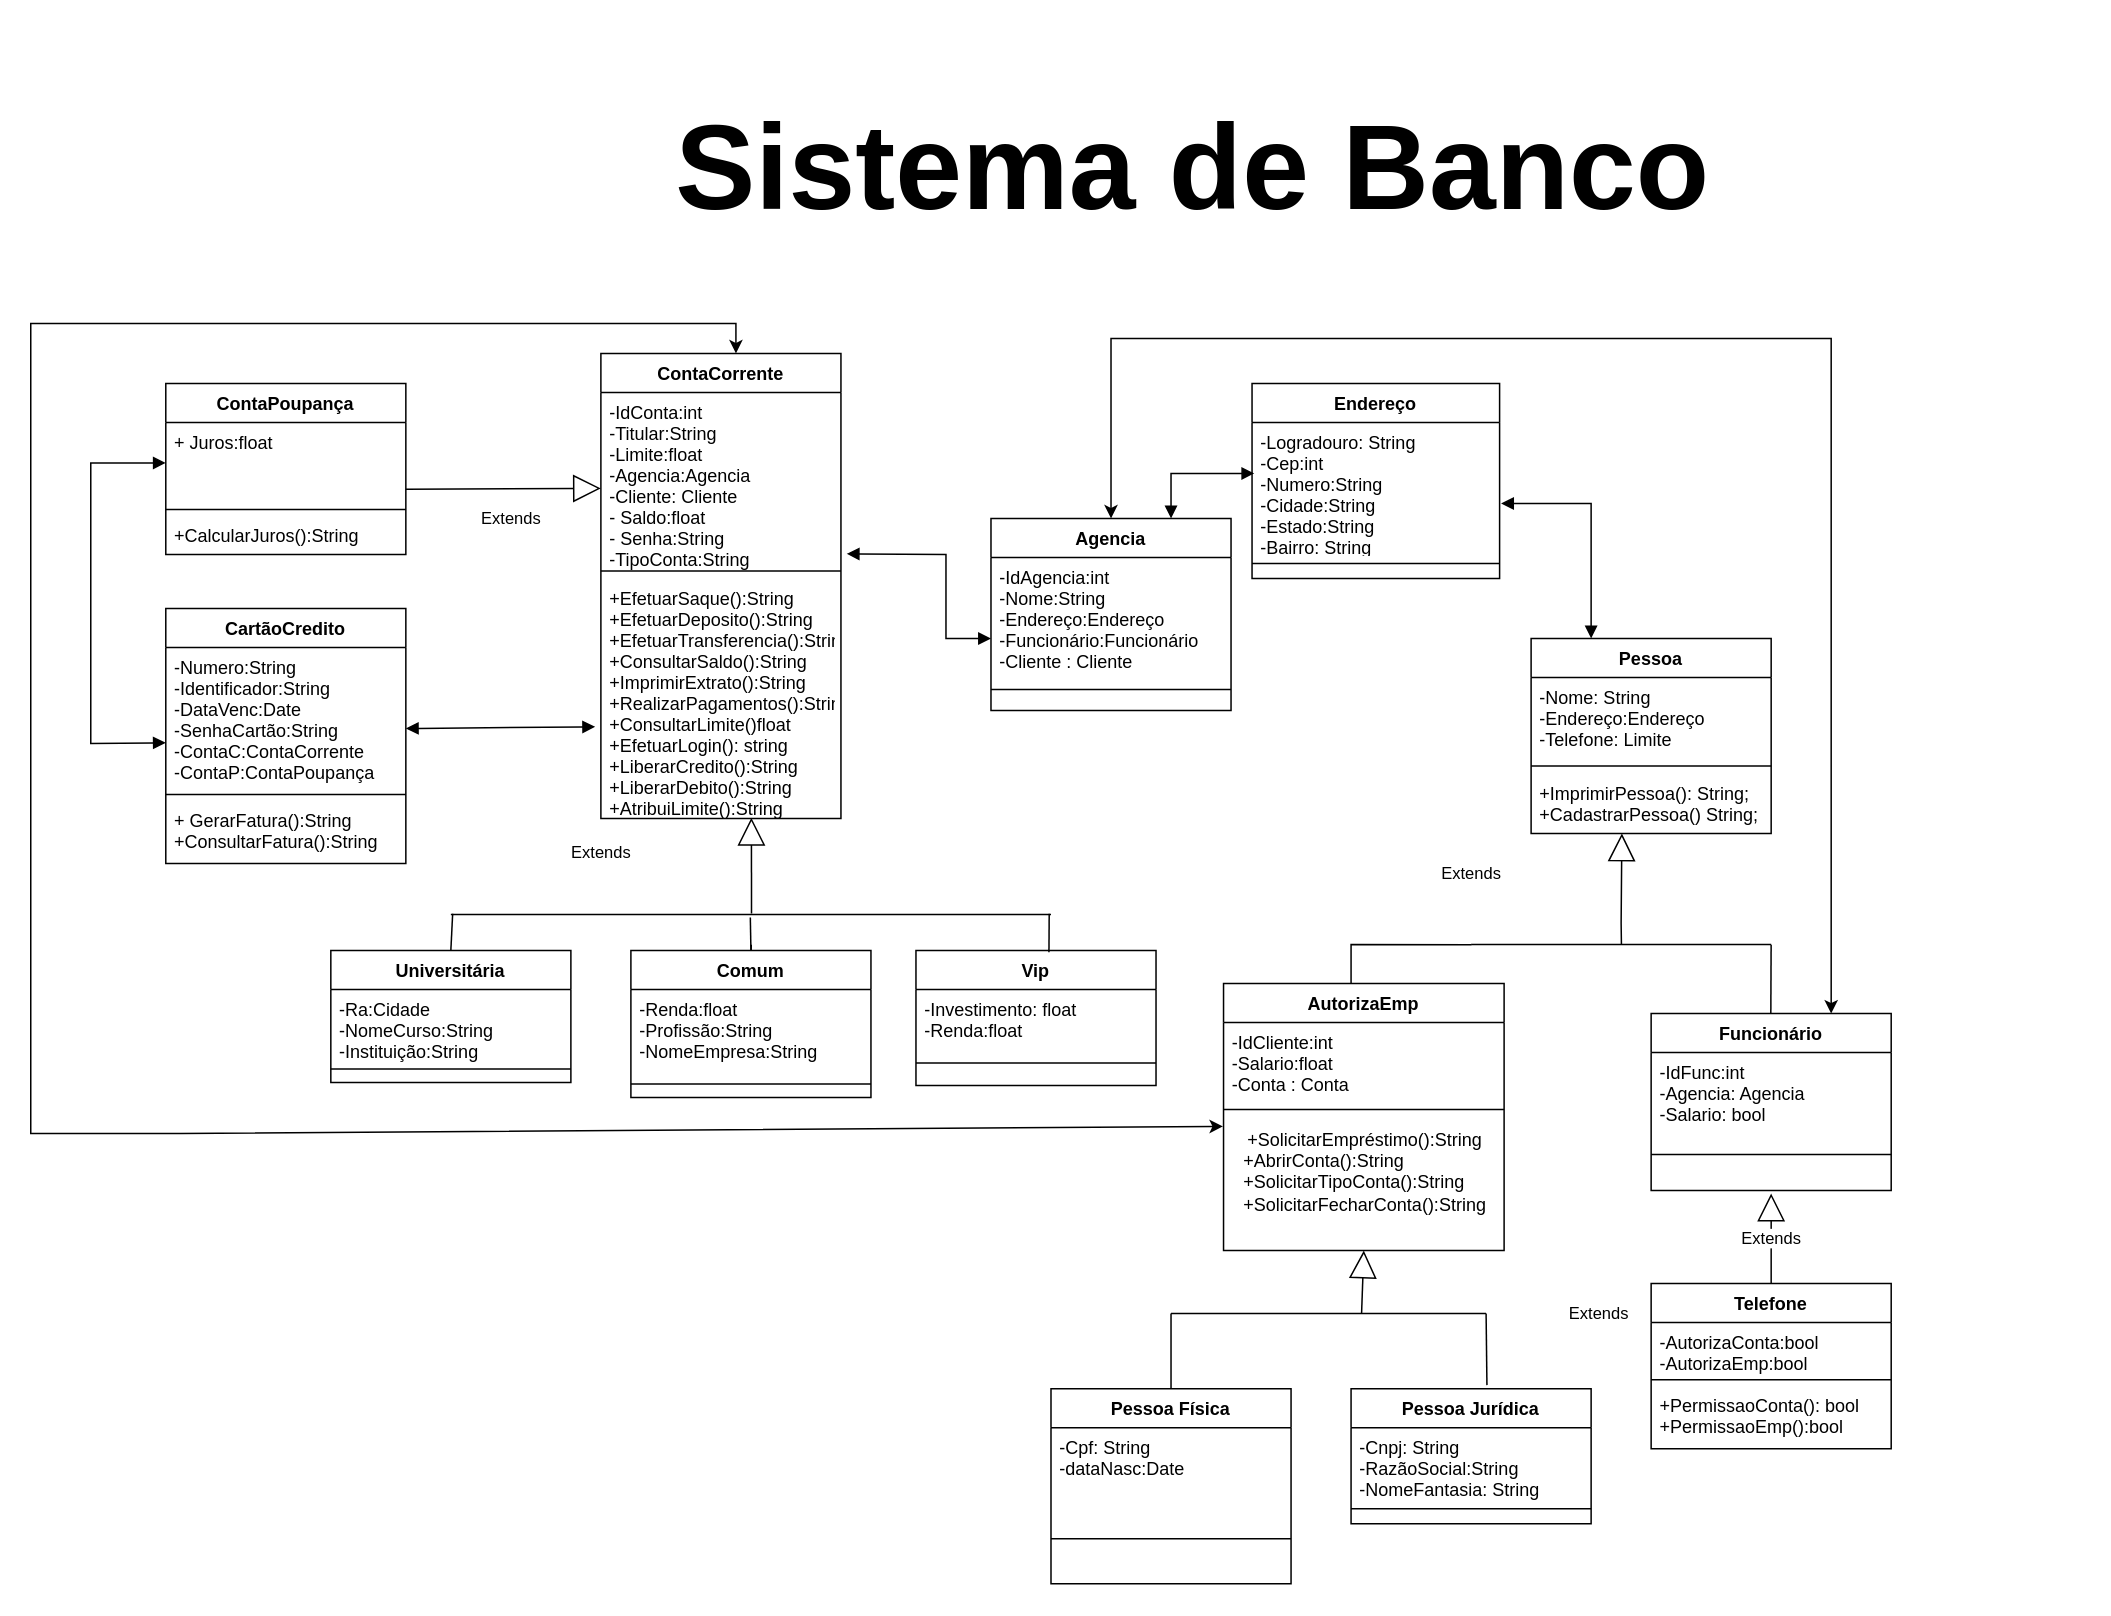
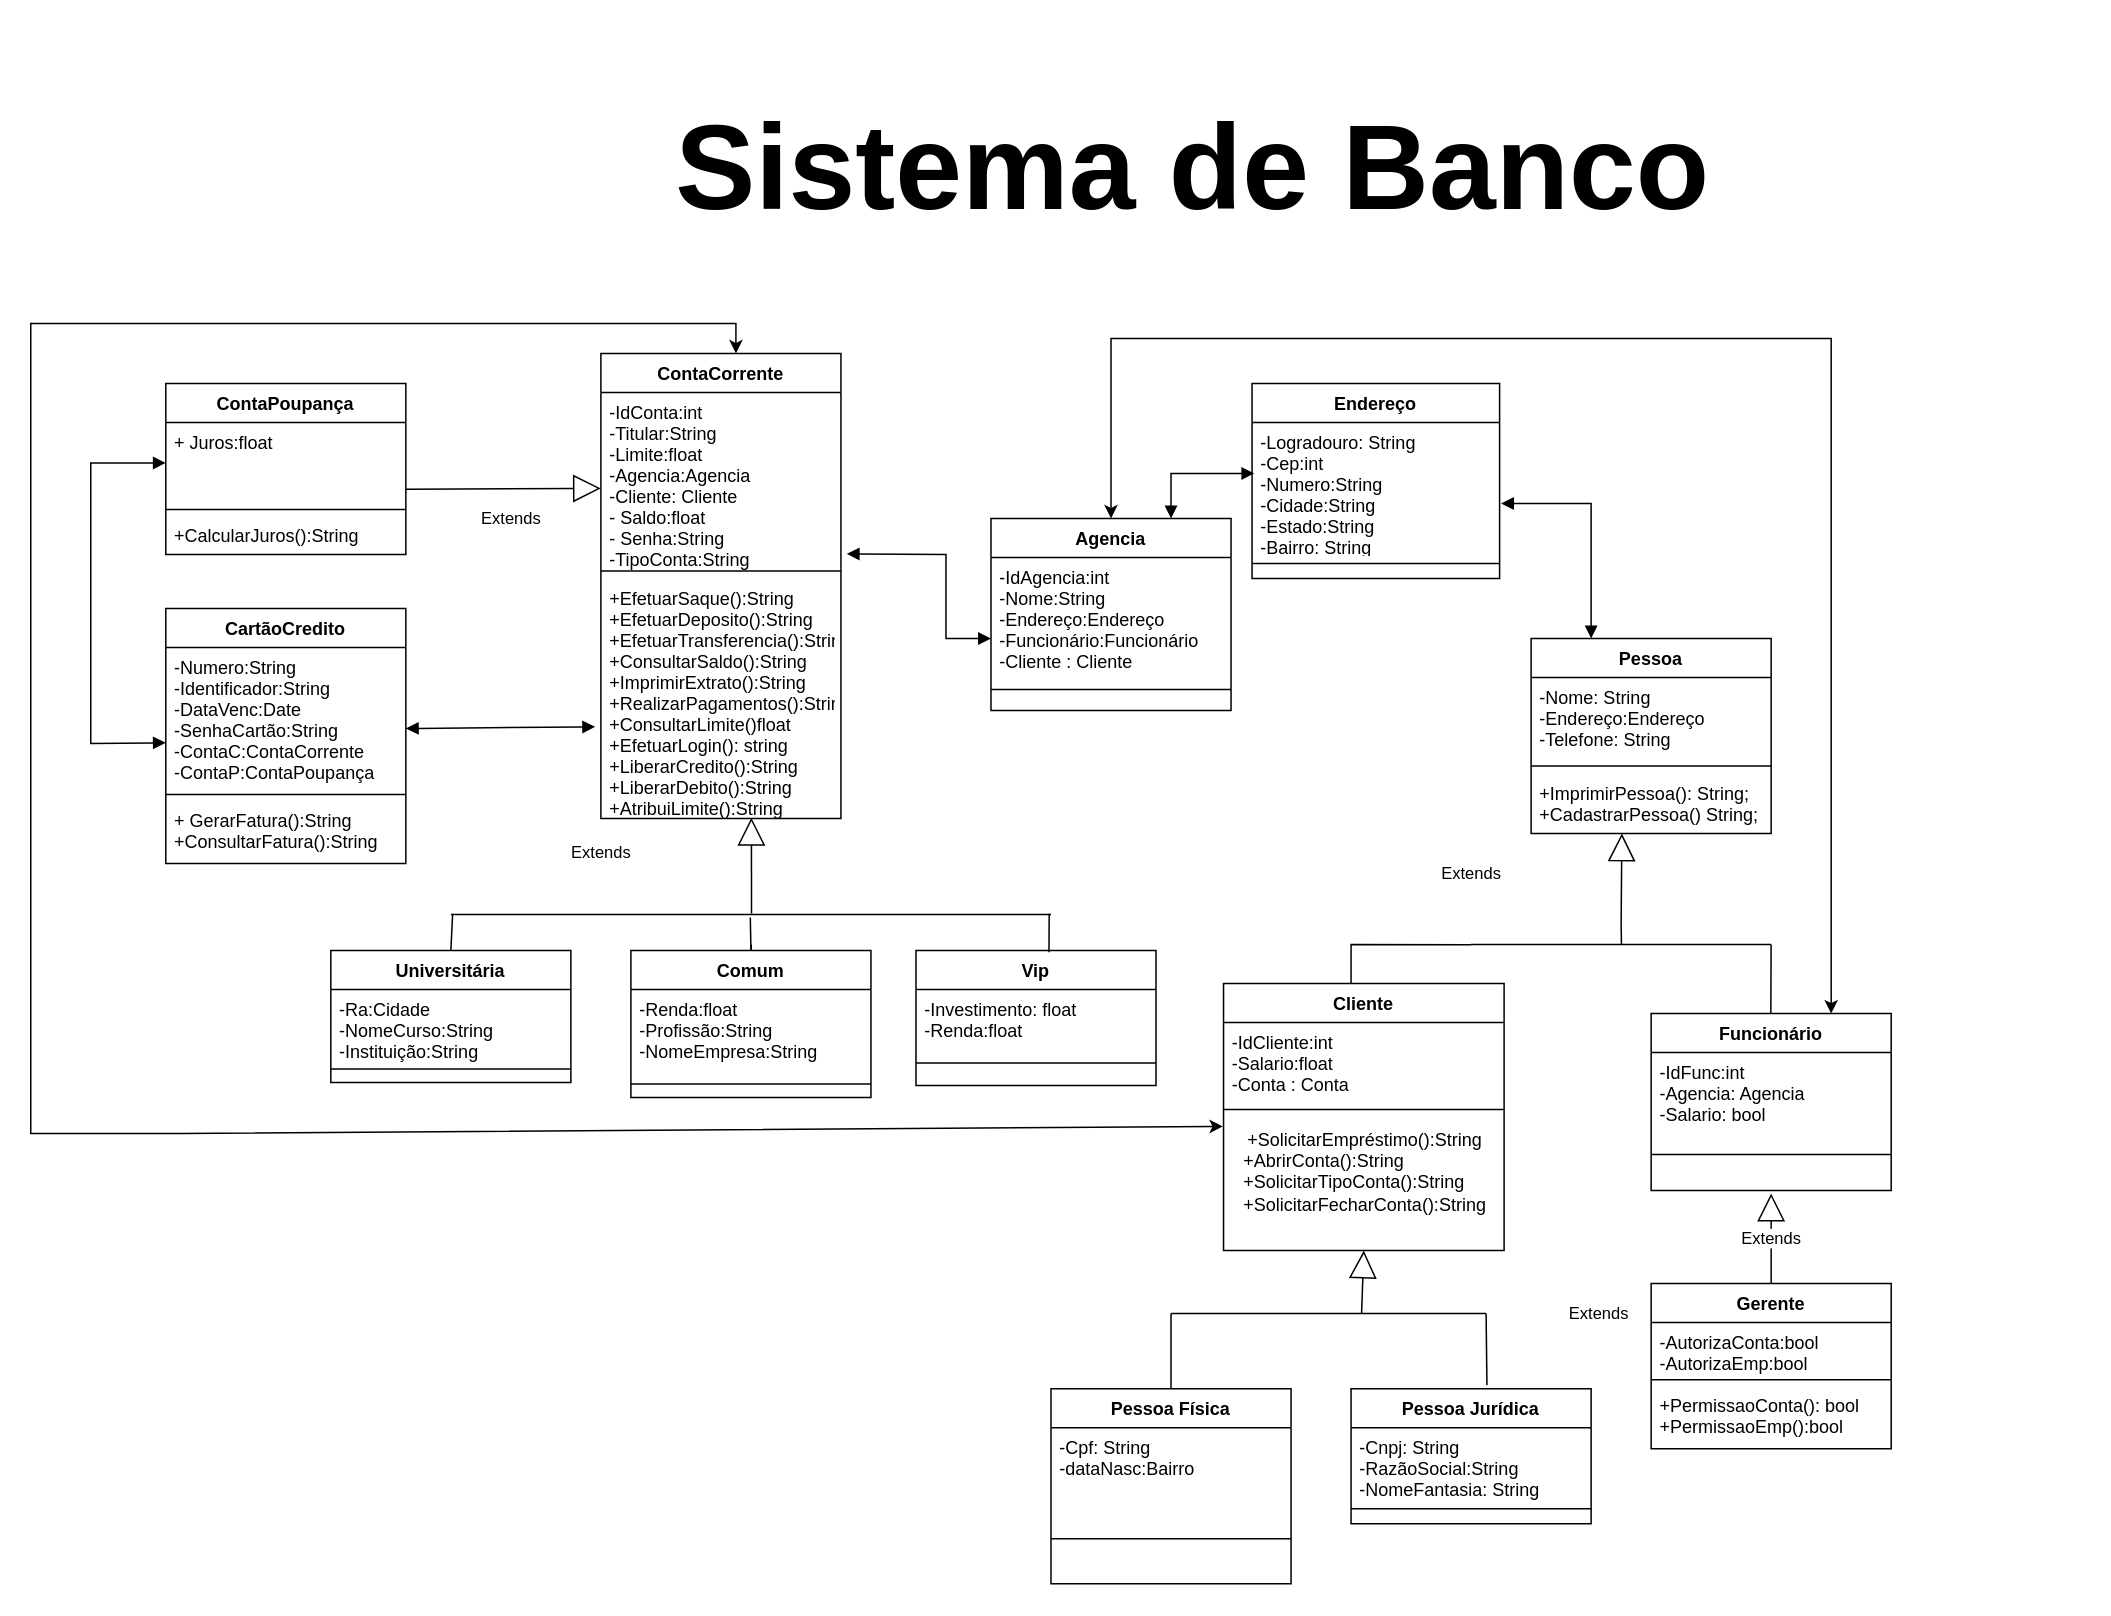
node "-Nome: String -Endereço:Endereço -Telefone: Limite": label "-Nome: String -Endereço:Endereço -Telefone: Limite" -> "-Nome: String -Endereço:Endereço -Telefone: String"
node "AutorizaEmp": label "AutorizaEmp" -> "Cliente"
node "Telefone": label "Telefone" -> "Gerente"
node "-Cpf: String -dataNasc:Date": label "-Cpf: String -dataNasc:Date" -> "-Cpf: String -dataNasc:Bairro"
